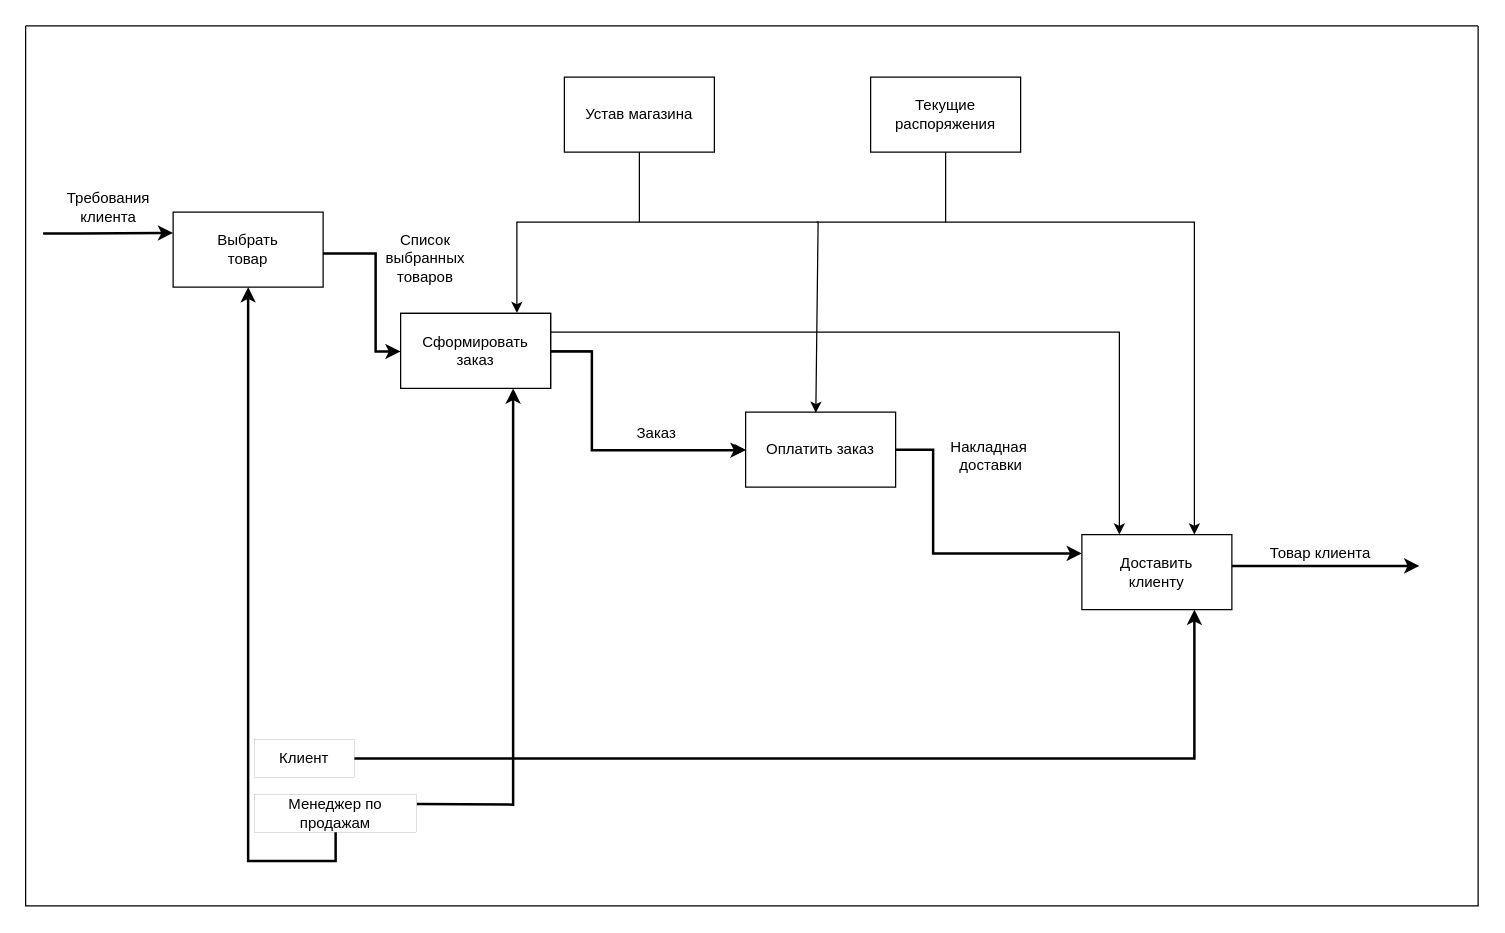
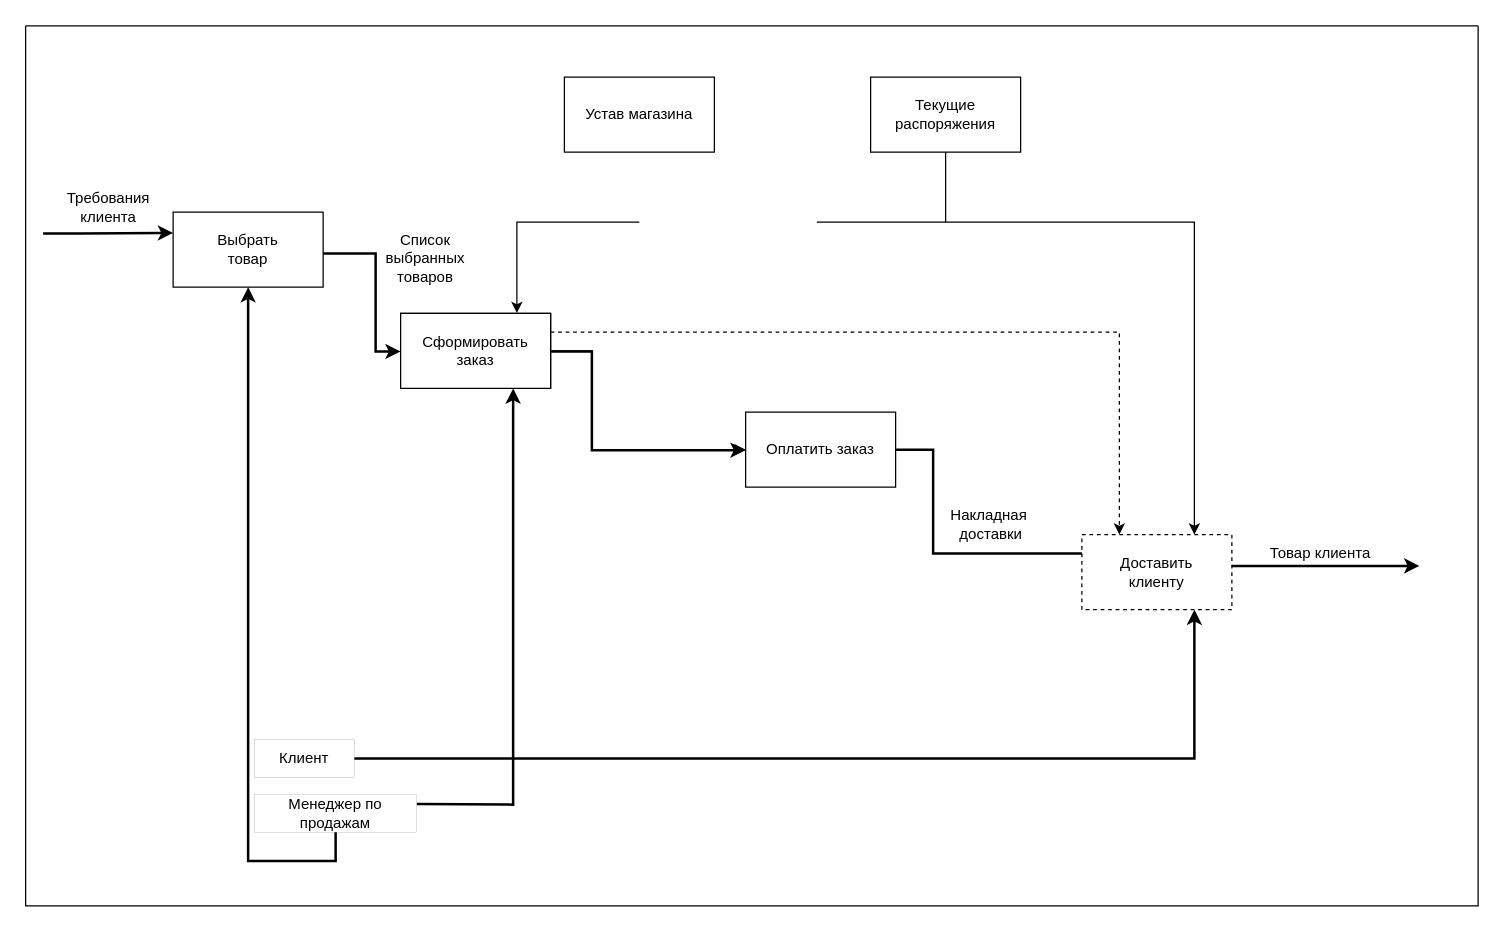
edge "Устав магазина" -> "Оплатить заказ": removed
edge "Сформировать заказ" -> "Доставить клиенту": style solid -> dashed
node "Заказ": removed
node "Накладная доставки": moved (990, 455) -> (990, 524)
edge "Оплатить заказ" -> "Доставить клиенту": arrowhead classic -> none
node "Доставить клиенту": style solid -> dashed
